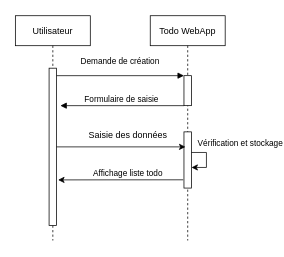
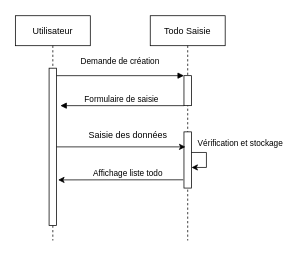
node "Todo WebApp": label "Todo WebApp" -> "Todo Saisie"
